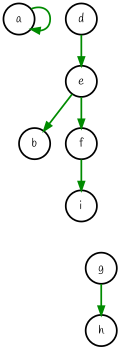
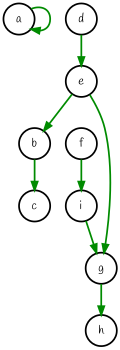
edge "e" -> "f": now "e" -> "g"
node "c": added
edge "i" -> "g": added
